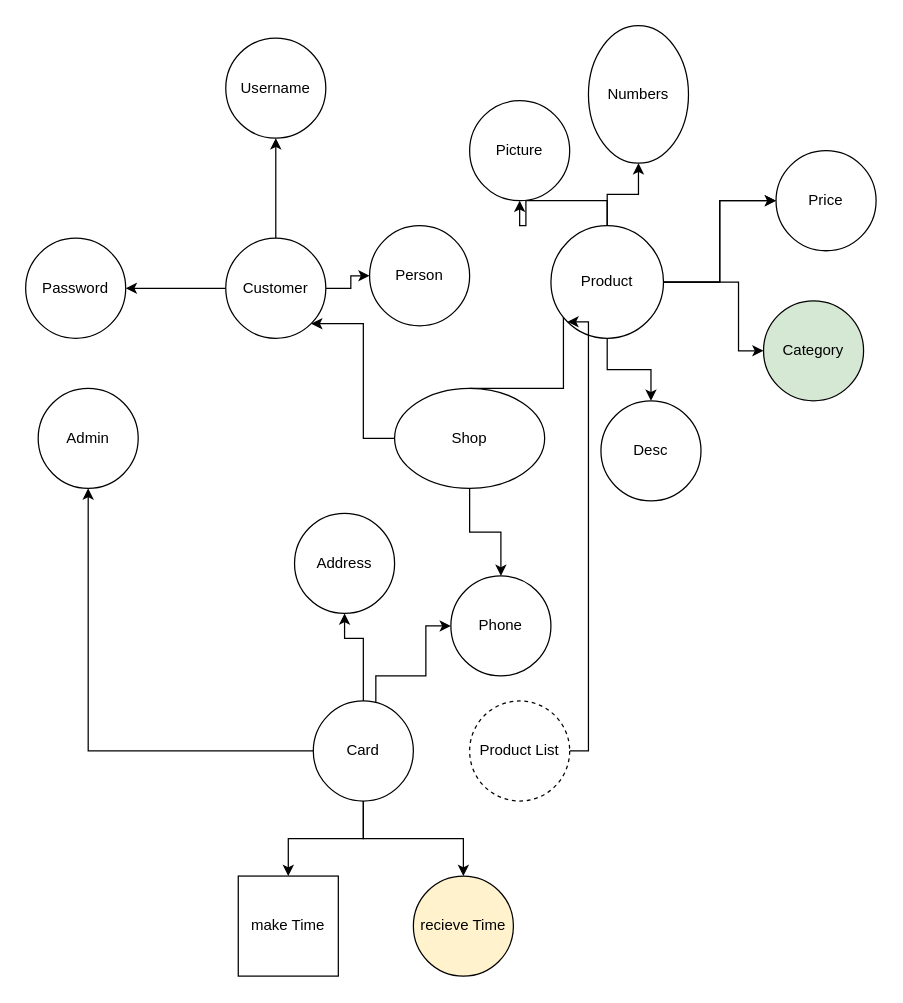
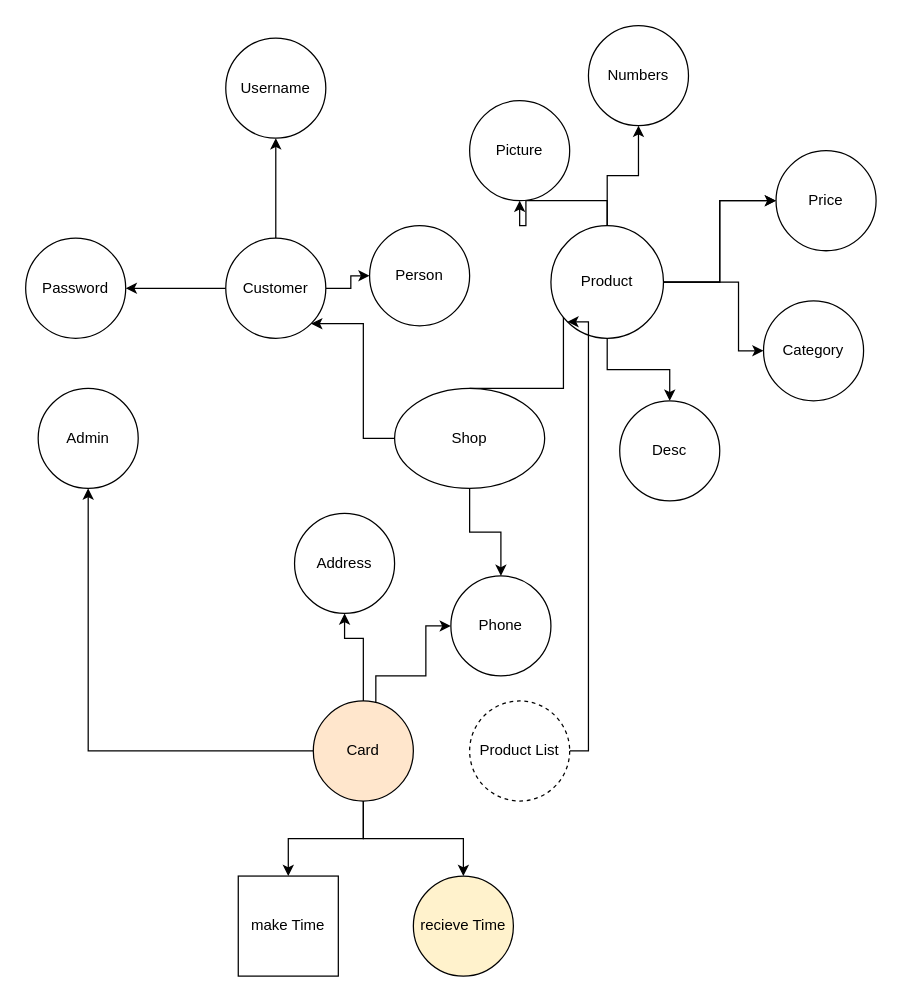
node "Numbers": size 100x138 -> 100x100
node "Category": fillcolor #d5e8d4 -> #ffffff
node "Desc": moved (651, 451) -> (669, 451)
node "Card": fillcolor #ffffff -> #ffe6cc
